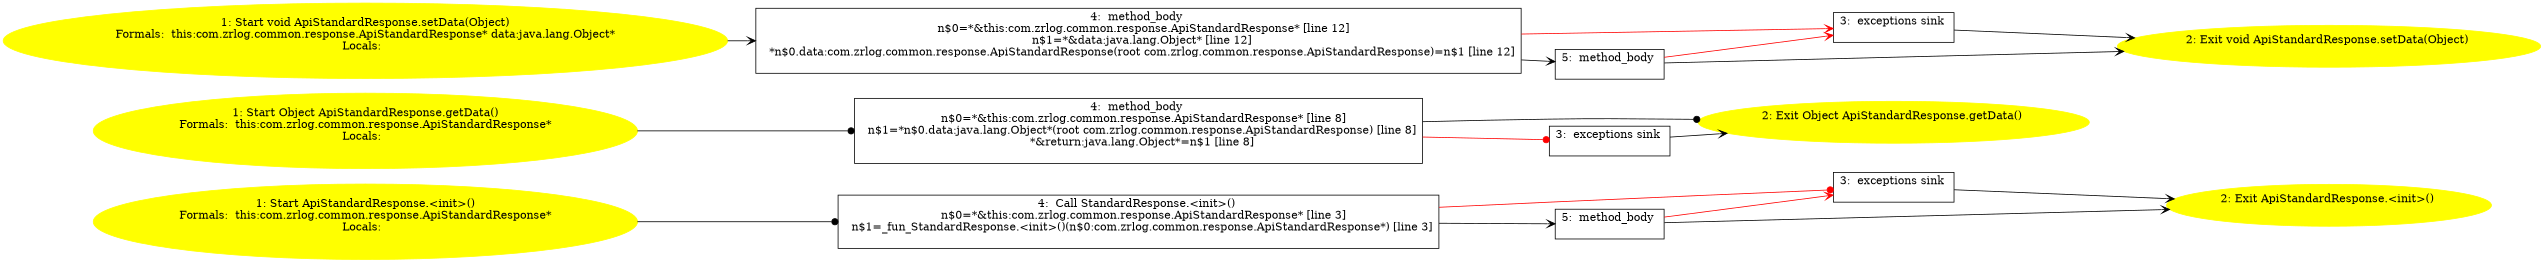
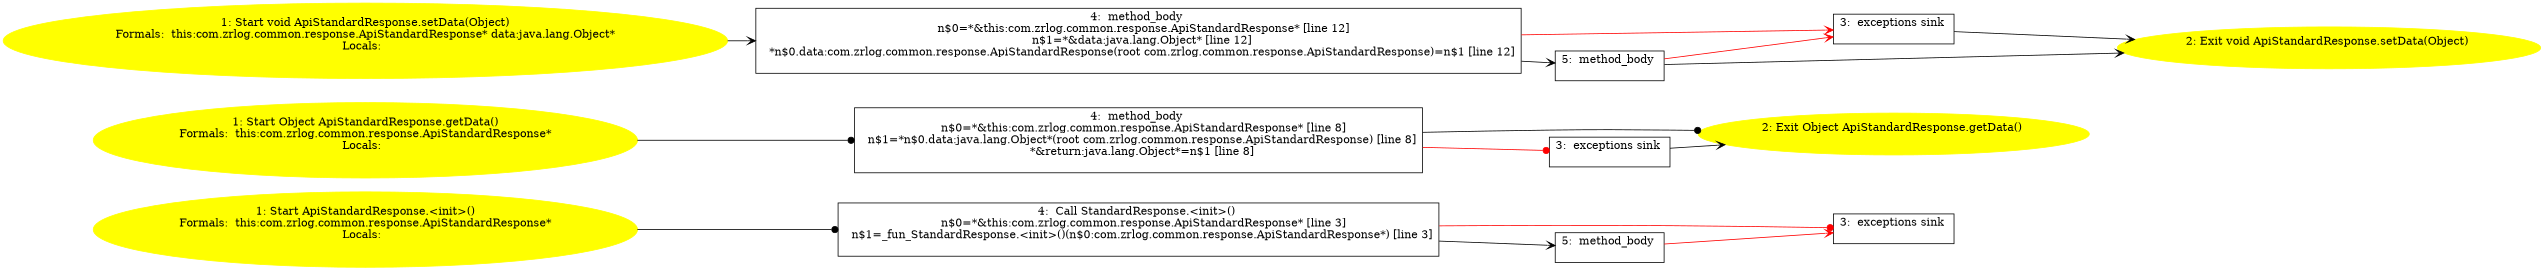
node "2: Exit ApiStandardResponse.<init>()": removed
